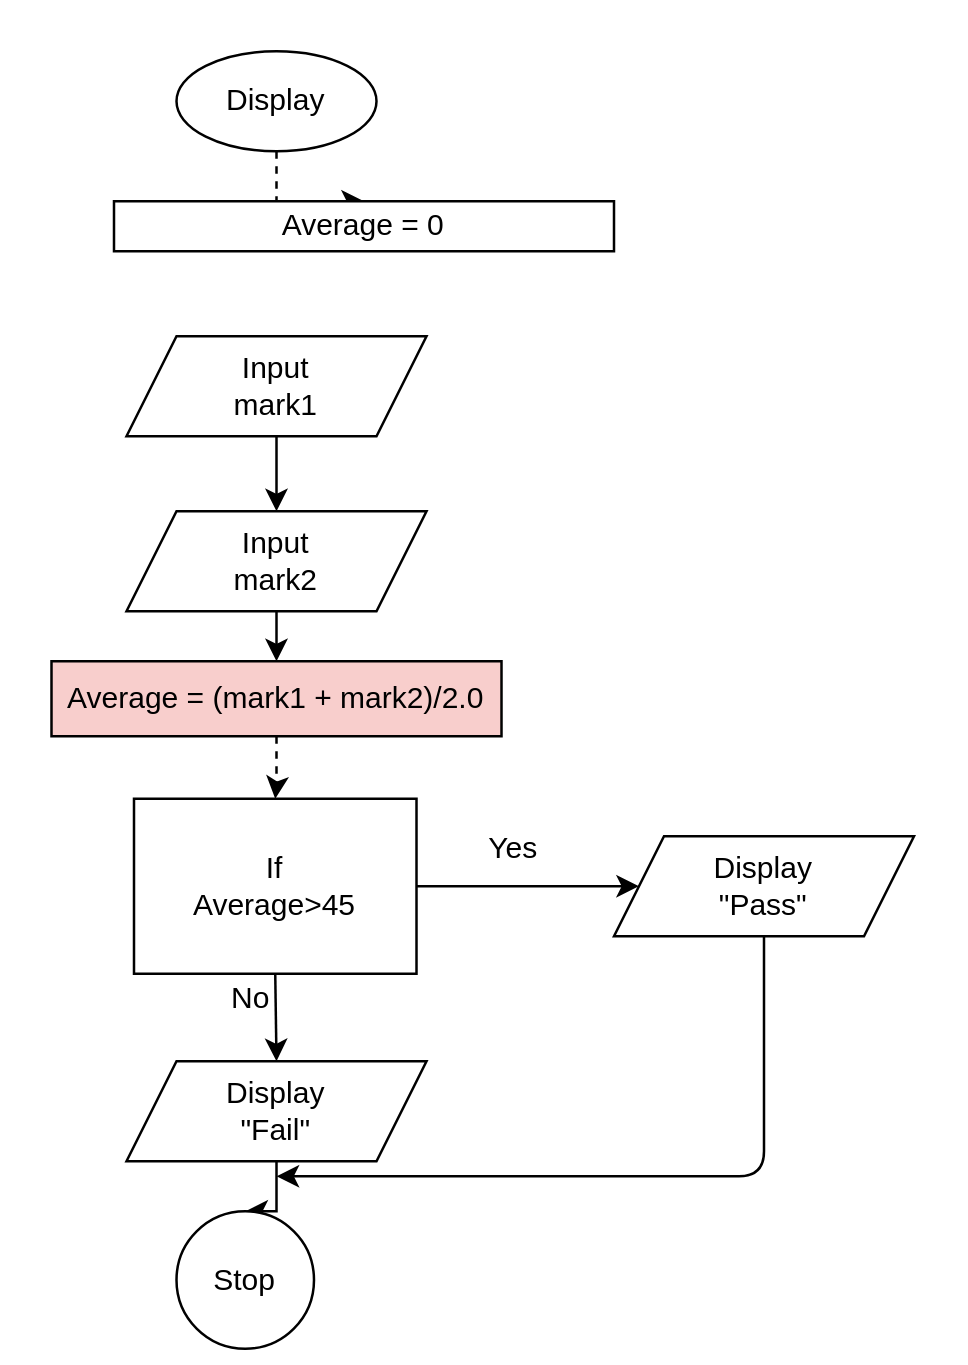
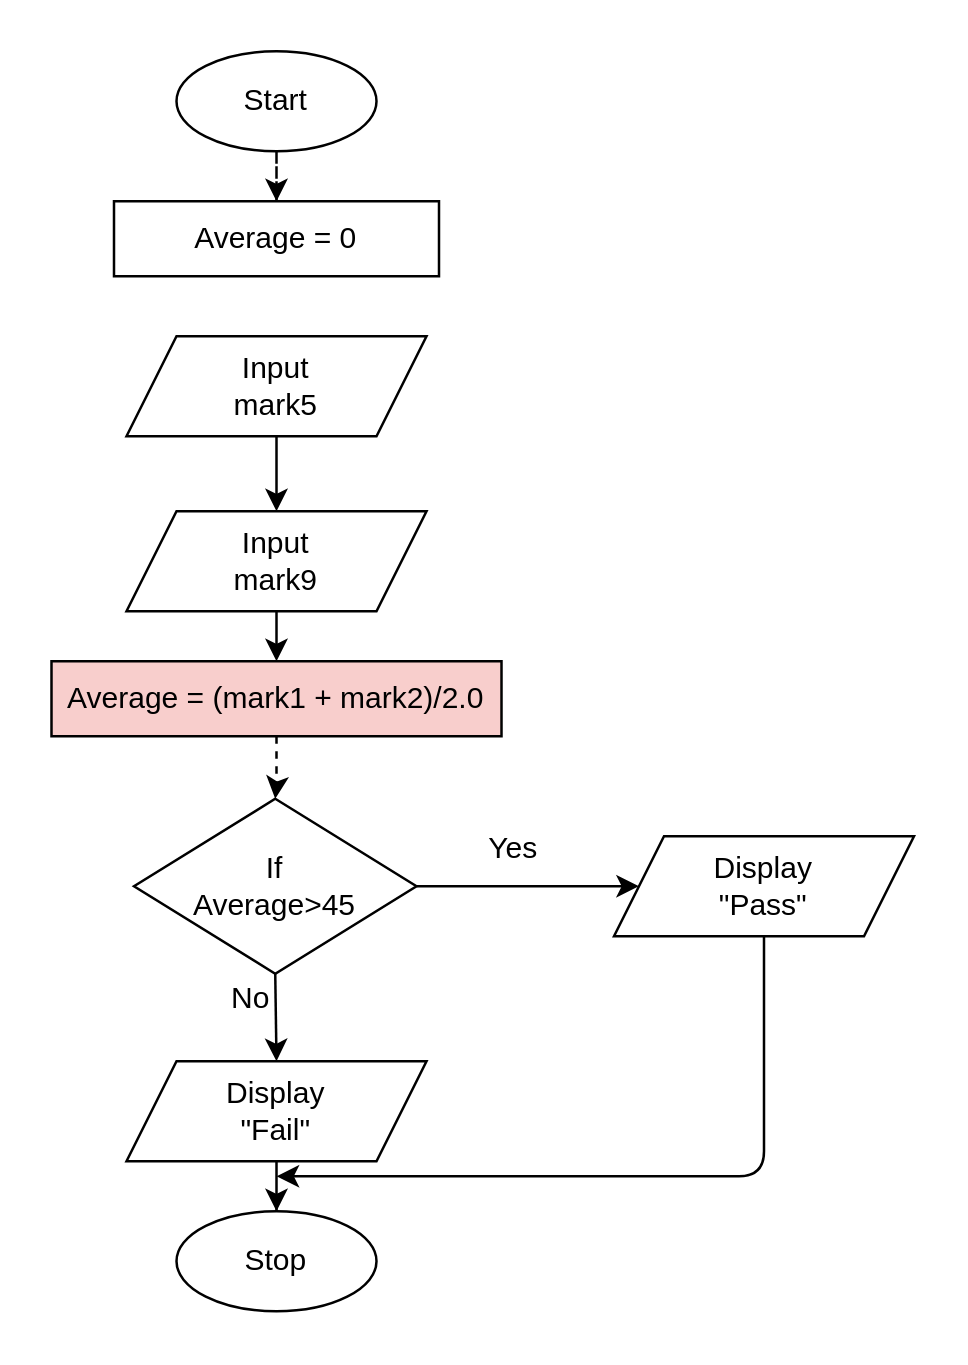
node "Display": label "Display" -> "Start"
node "Average = 0": size 500x50 -> 325x75
node "Input mark1": label "Input mark1" -> "Input mark5"
node "Input mark2": label "Input mark2" -> "Input mark9"
node "If Average>45": shape rectangle -> diamond
node "Stop": size 138x138 -> 200x100
